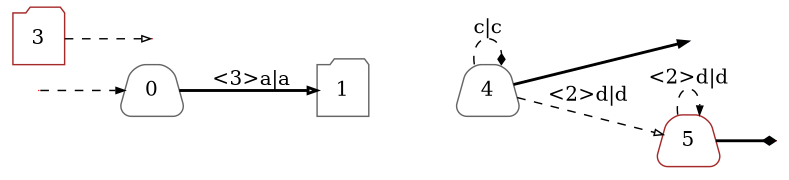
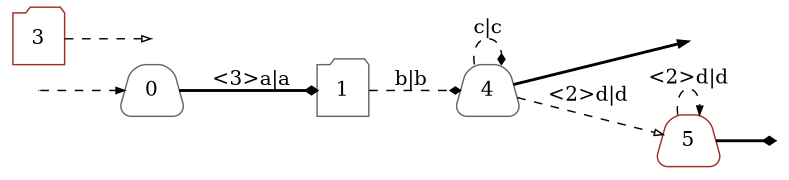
edge "0" -> "1": arrowhead onormal -> diamond
edge "1" -> "4": added, label "b|b"
